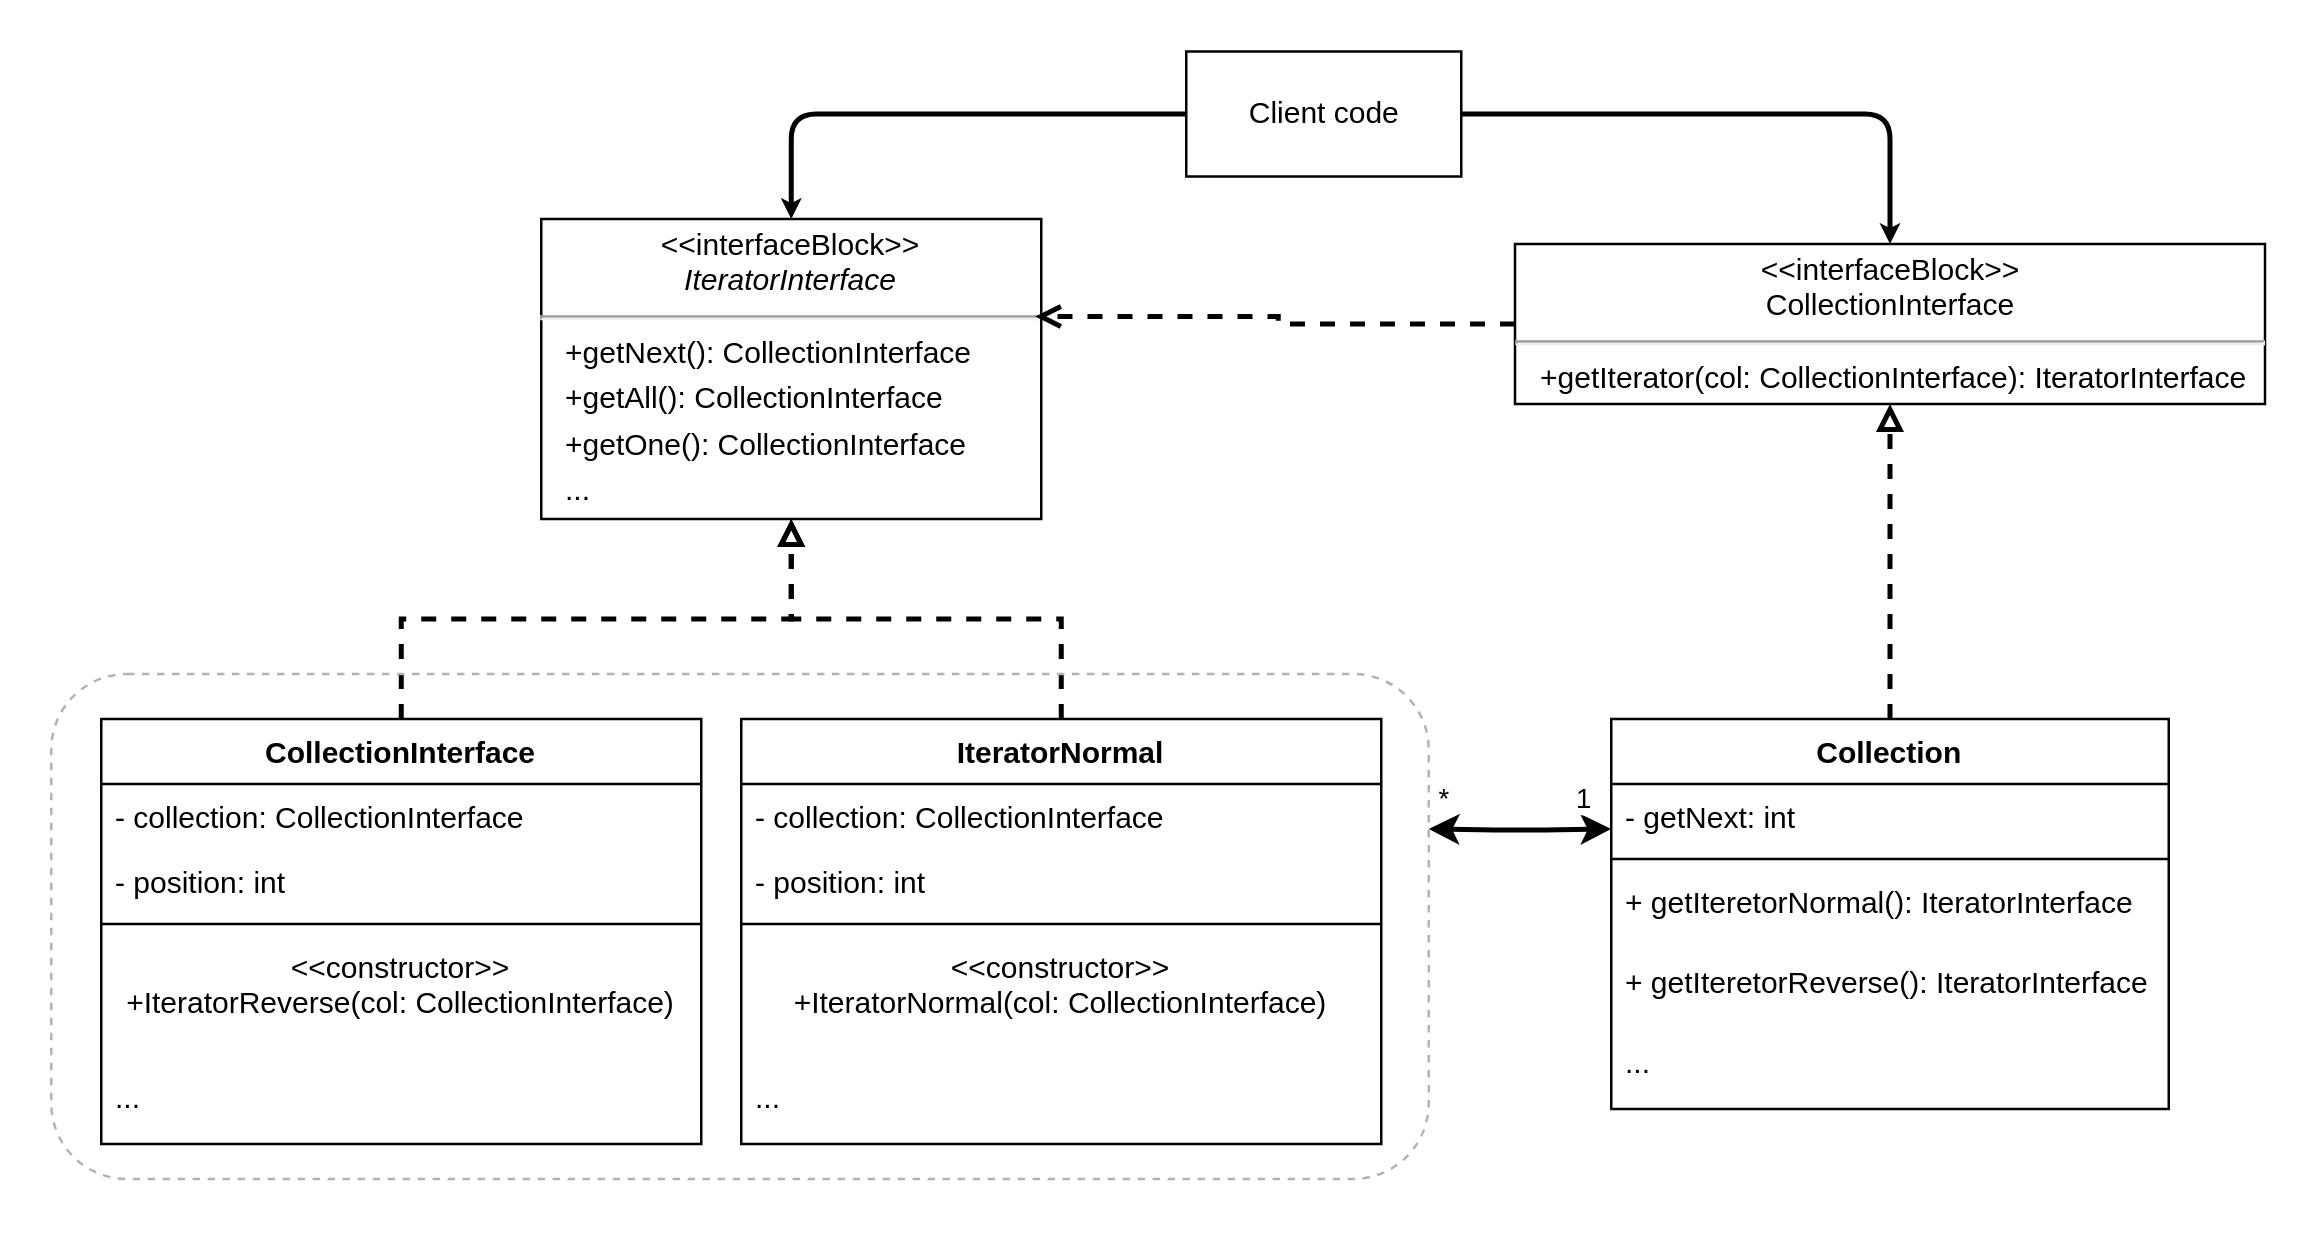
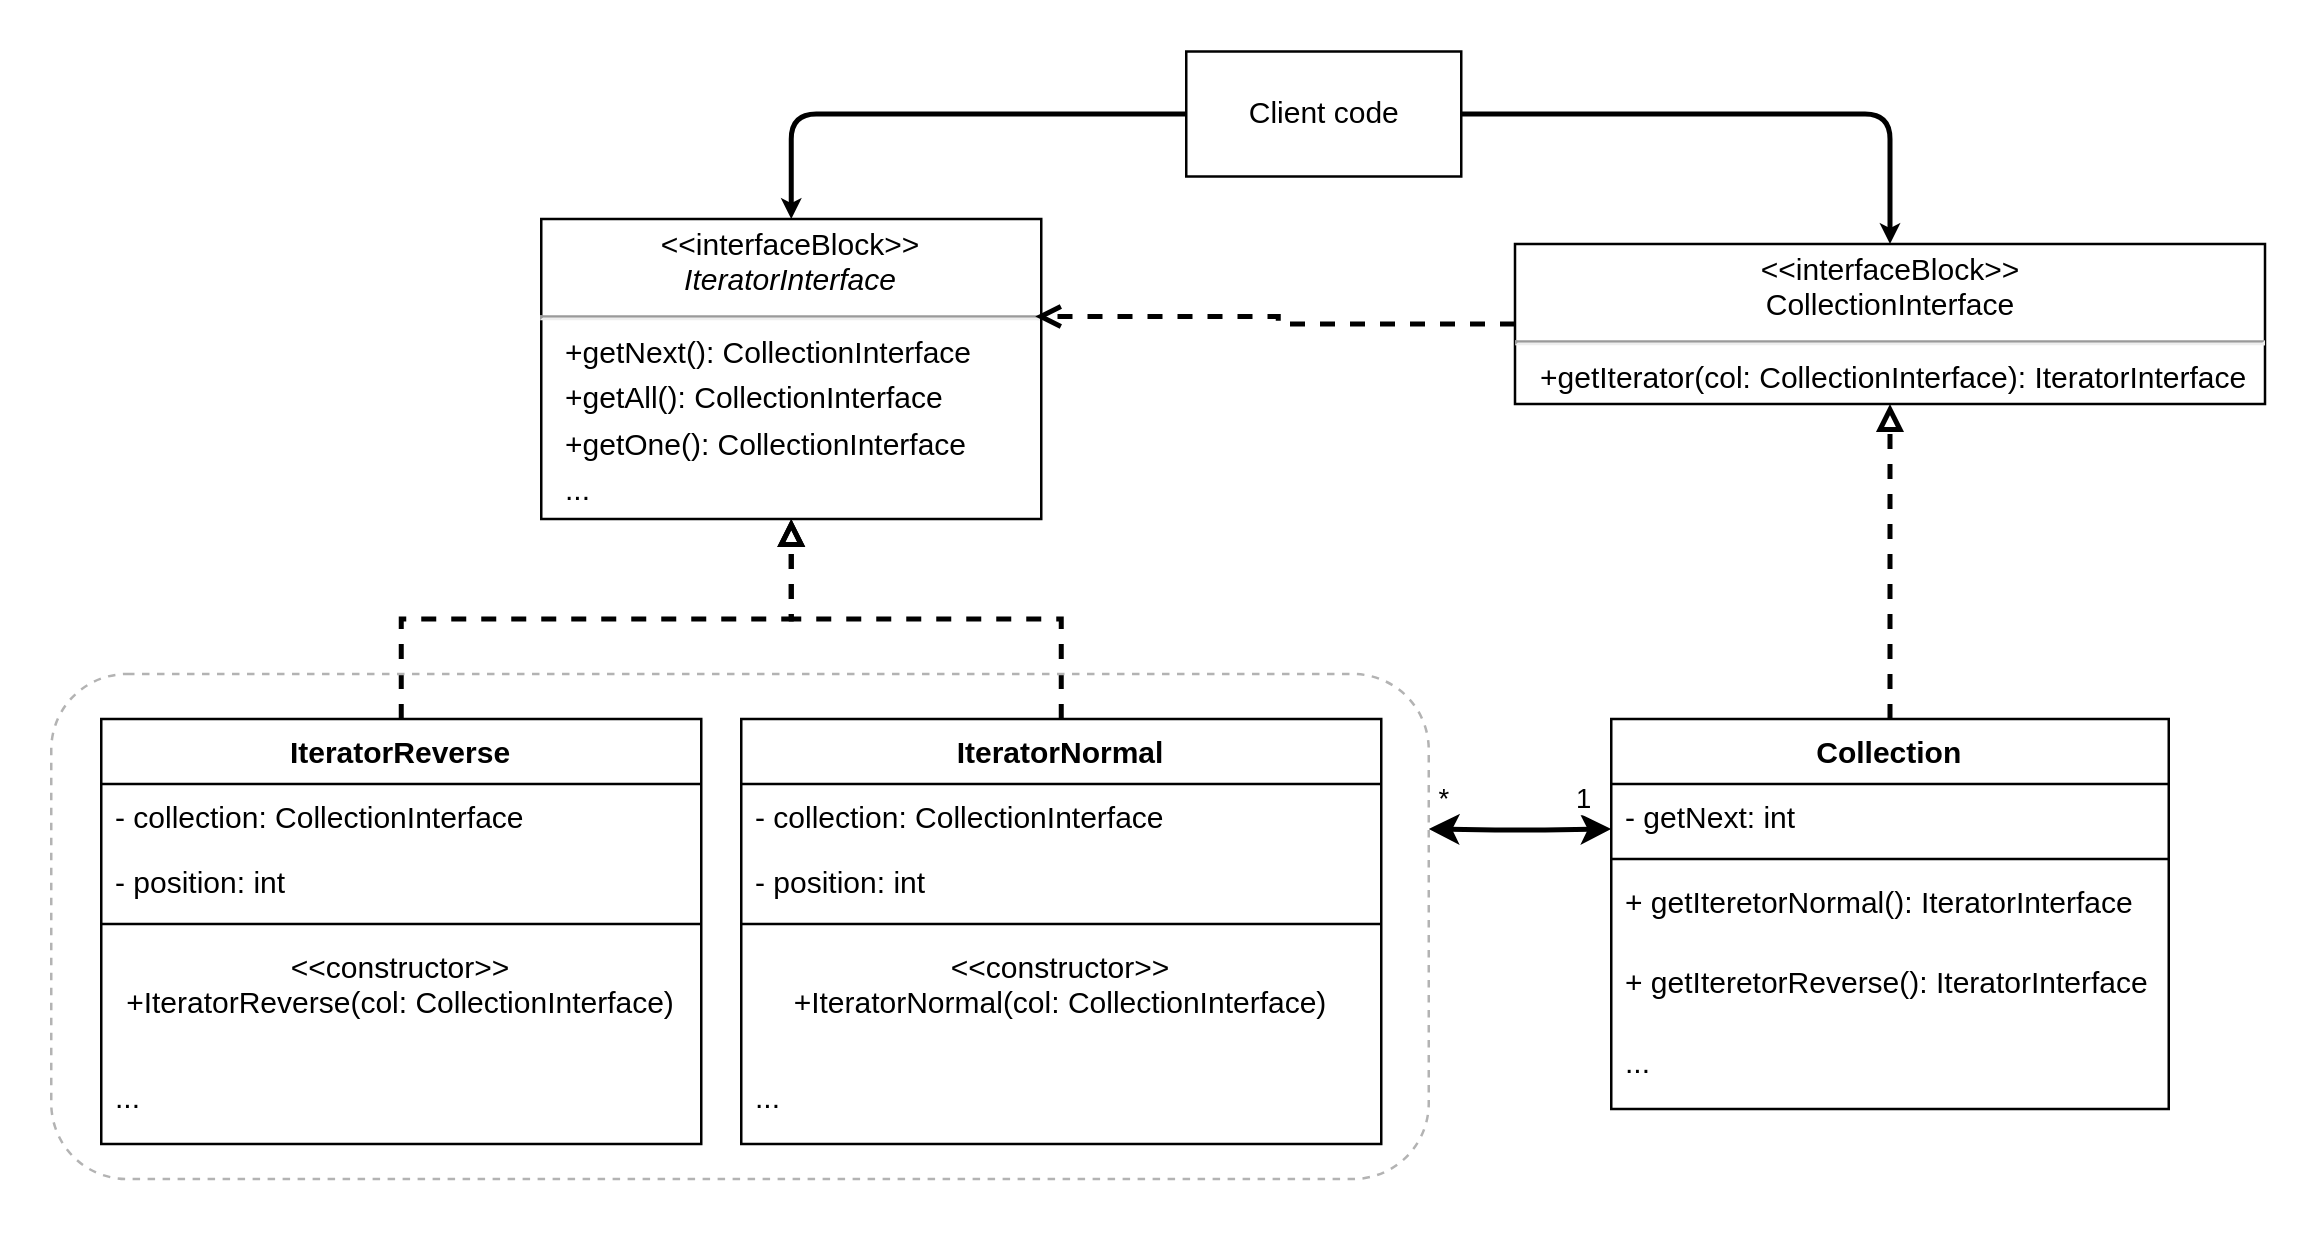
node "CollectionInterface": label "CollectionInterface" -> "IteratorReverse"
